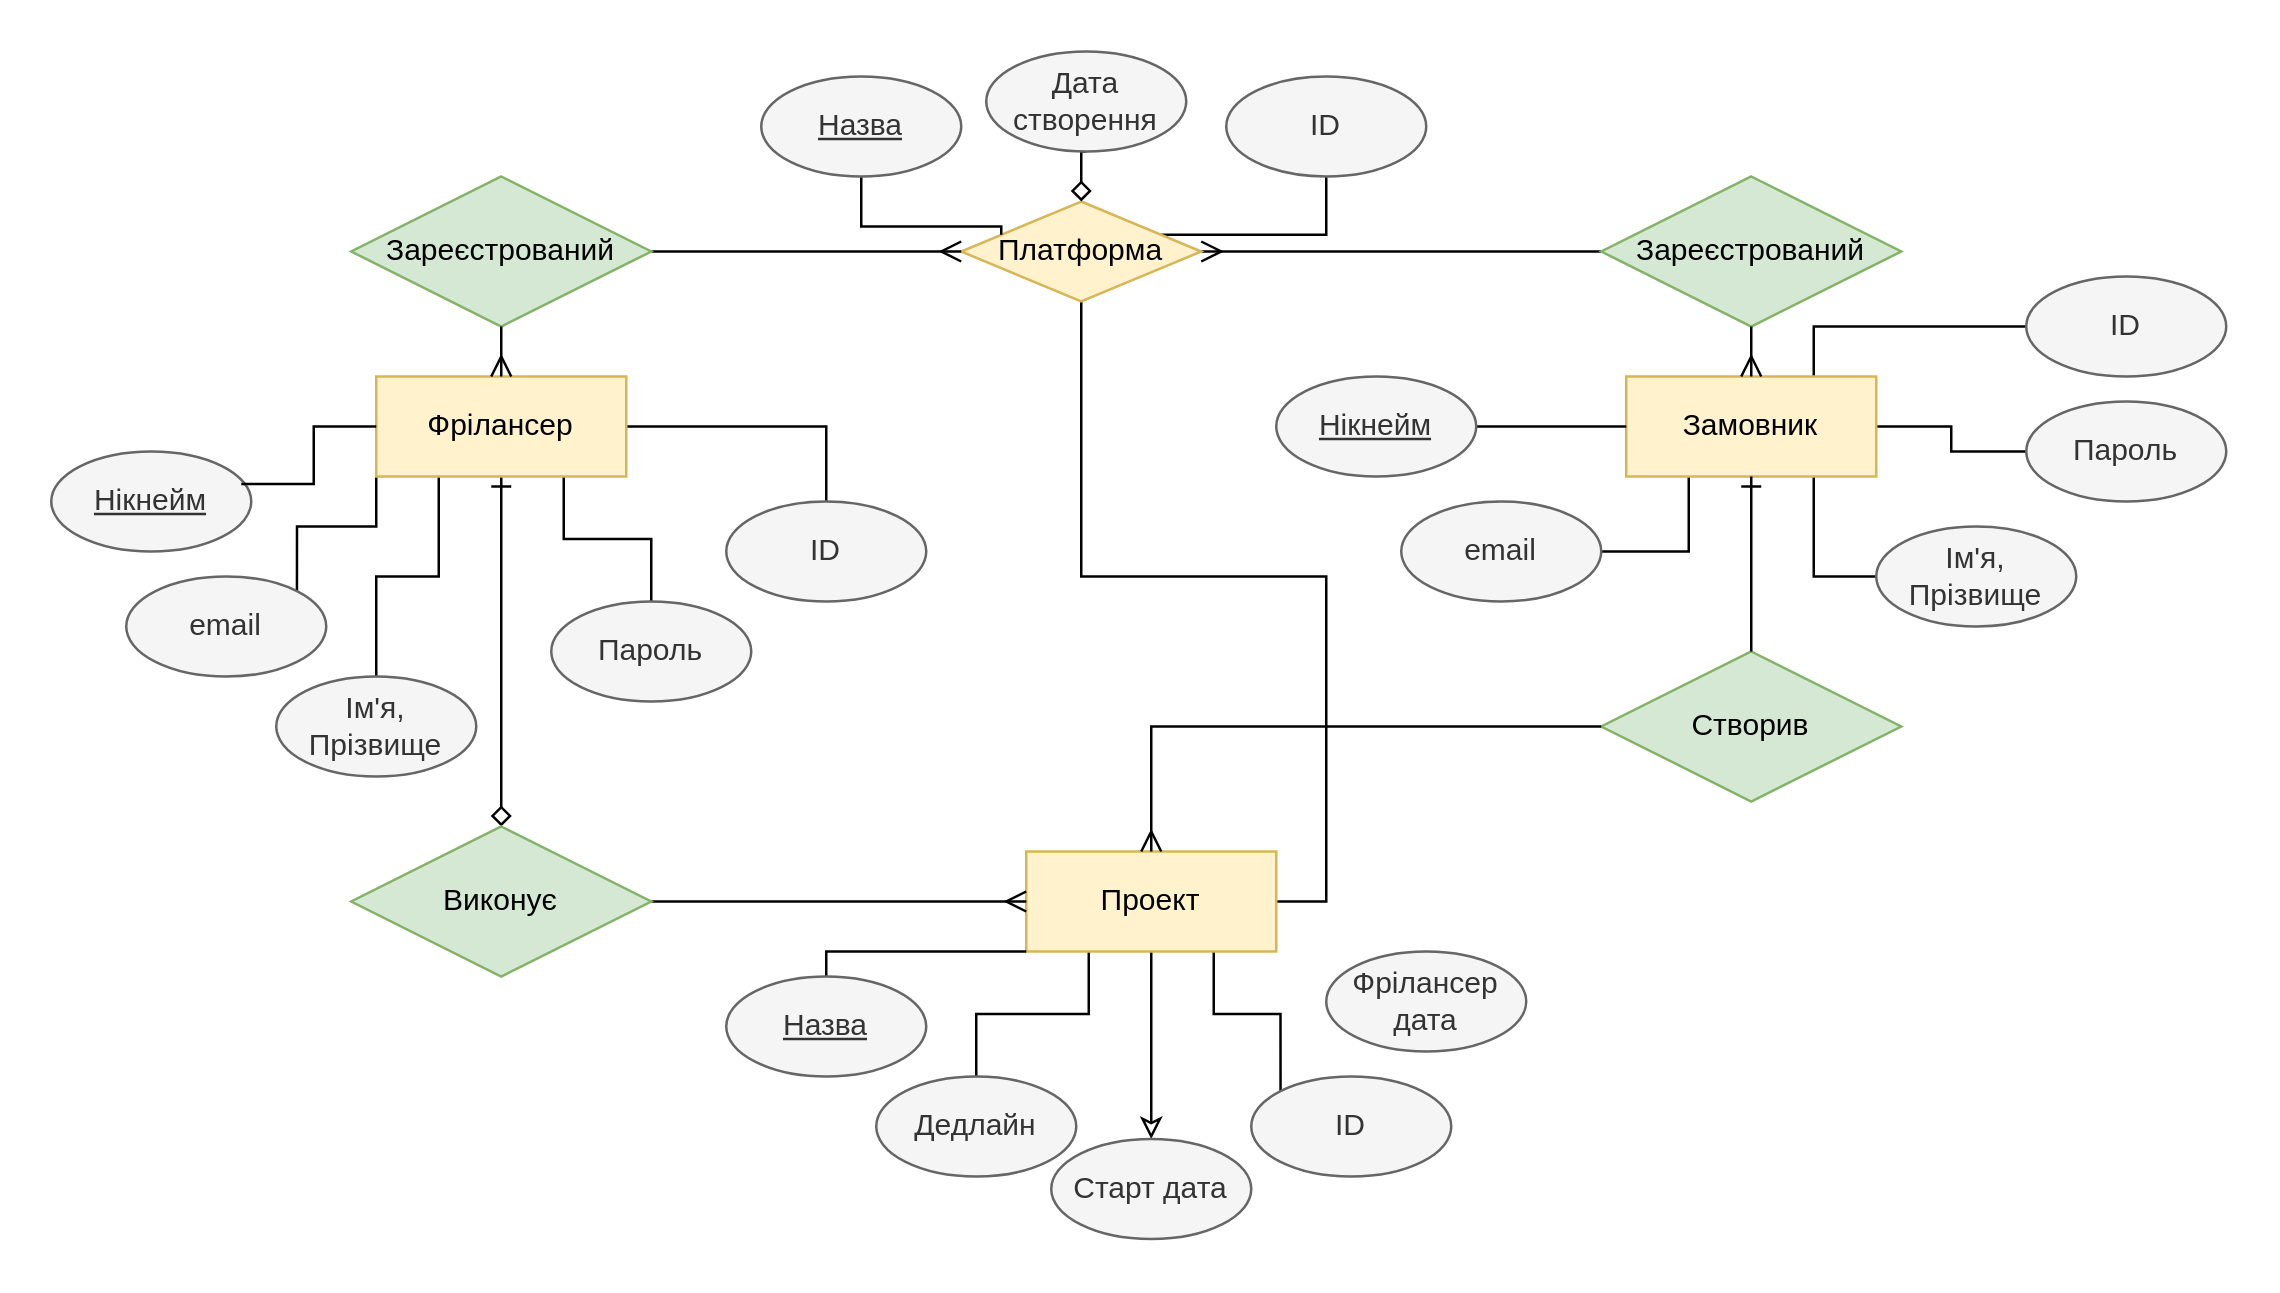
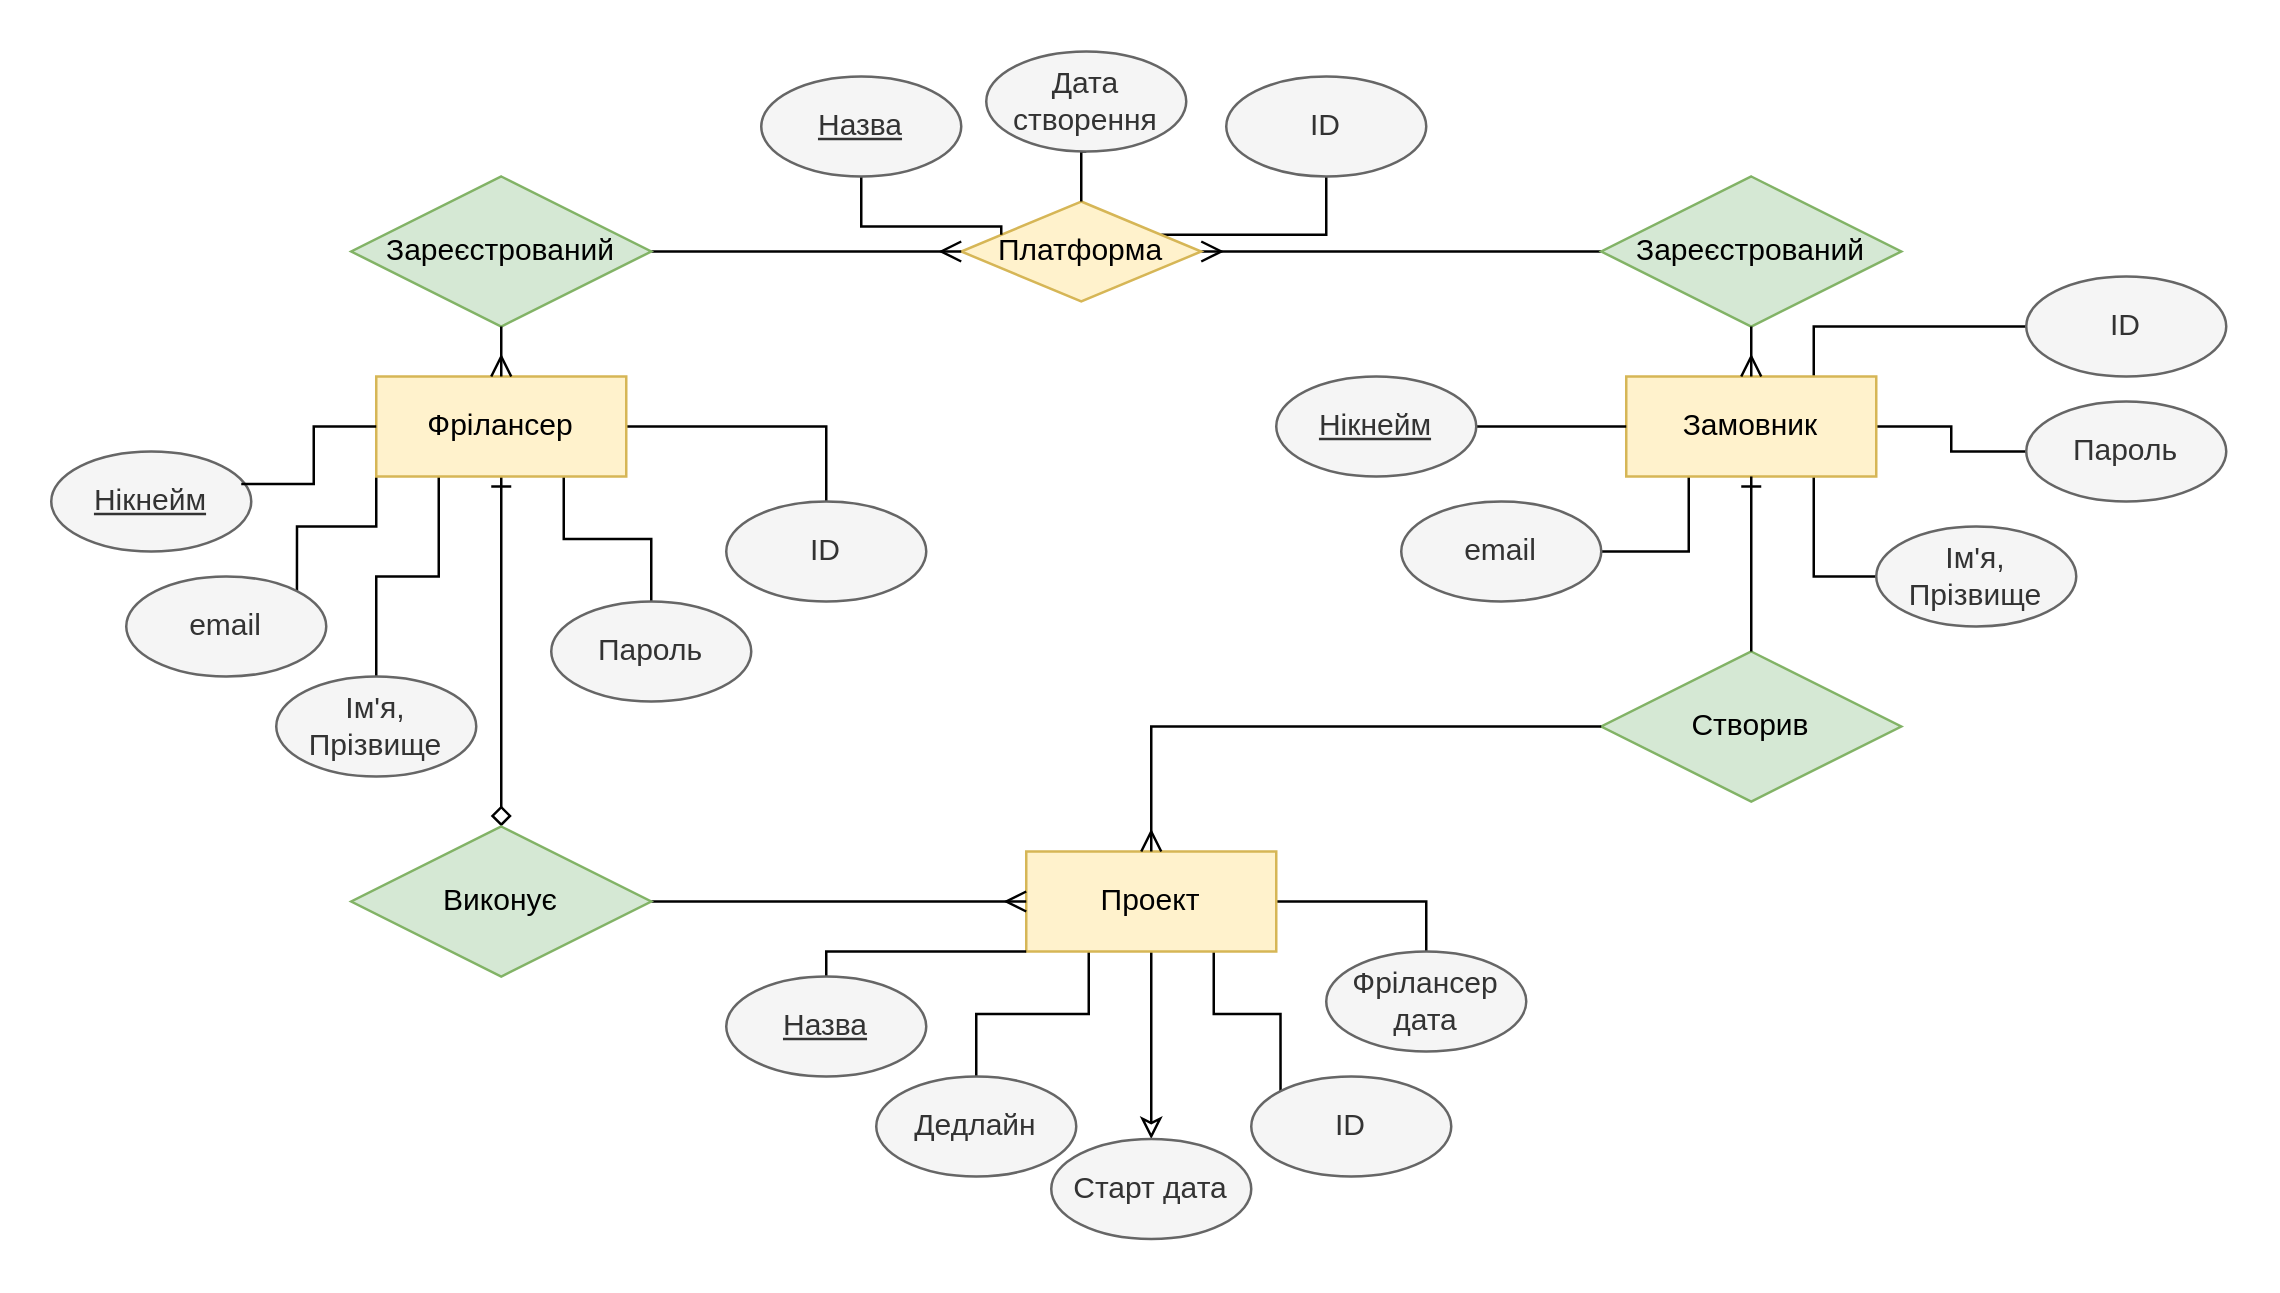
edge "Дата створення" -> "Платформа": arrowhead diamond -> none
edge "Платформа" -- "Проект": now "Фрілансер дата" -- "Проект"
